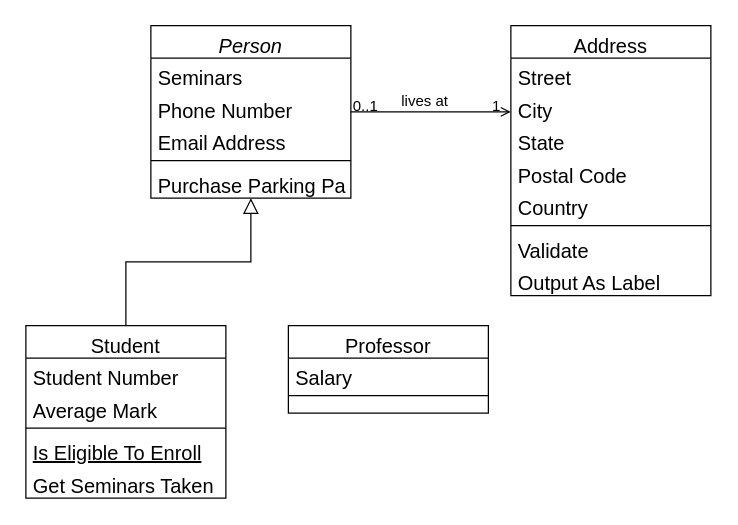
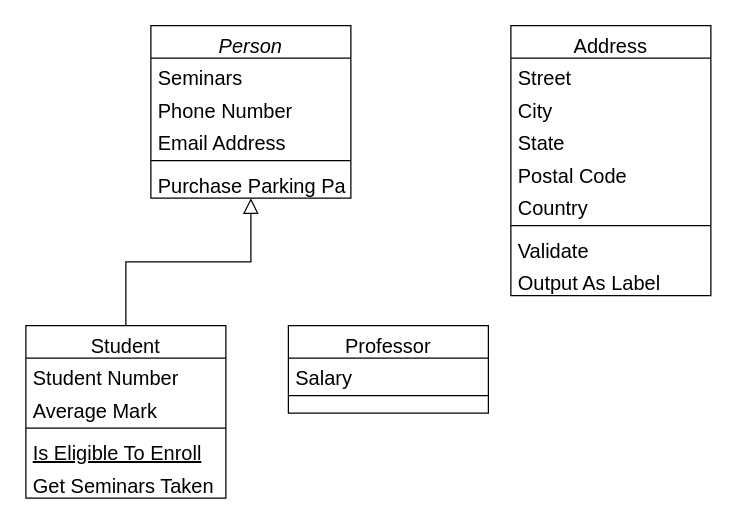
edge "Person" -> "Address": removed, labels "0..1", "lives at", "1"
